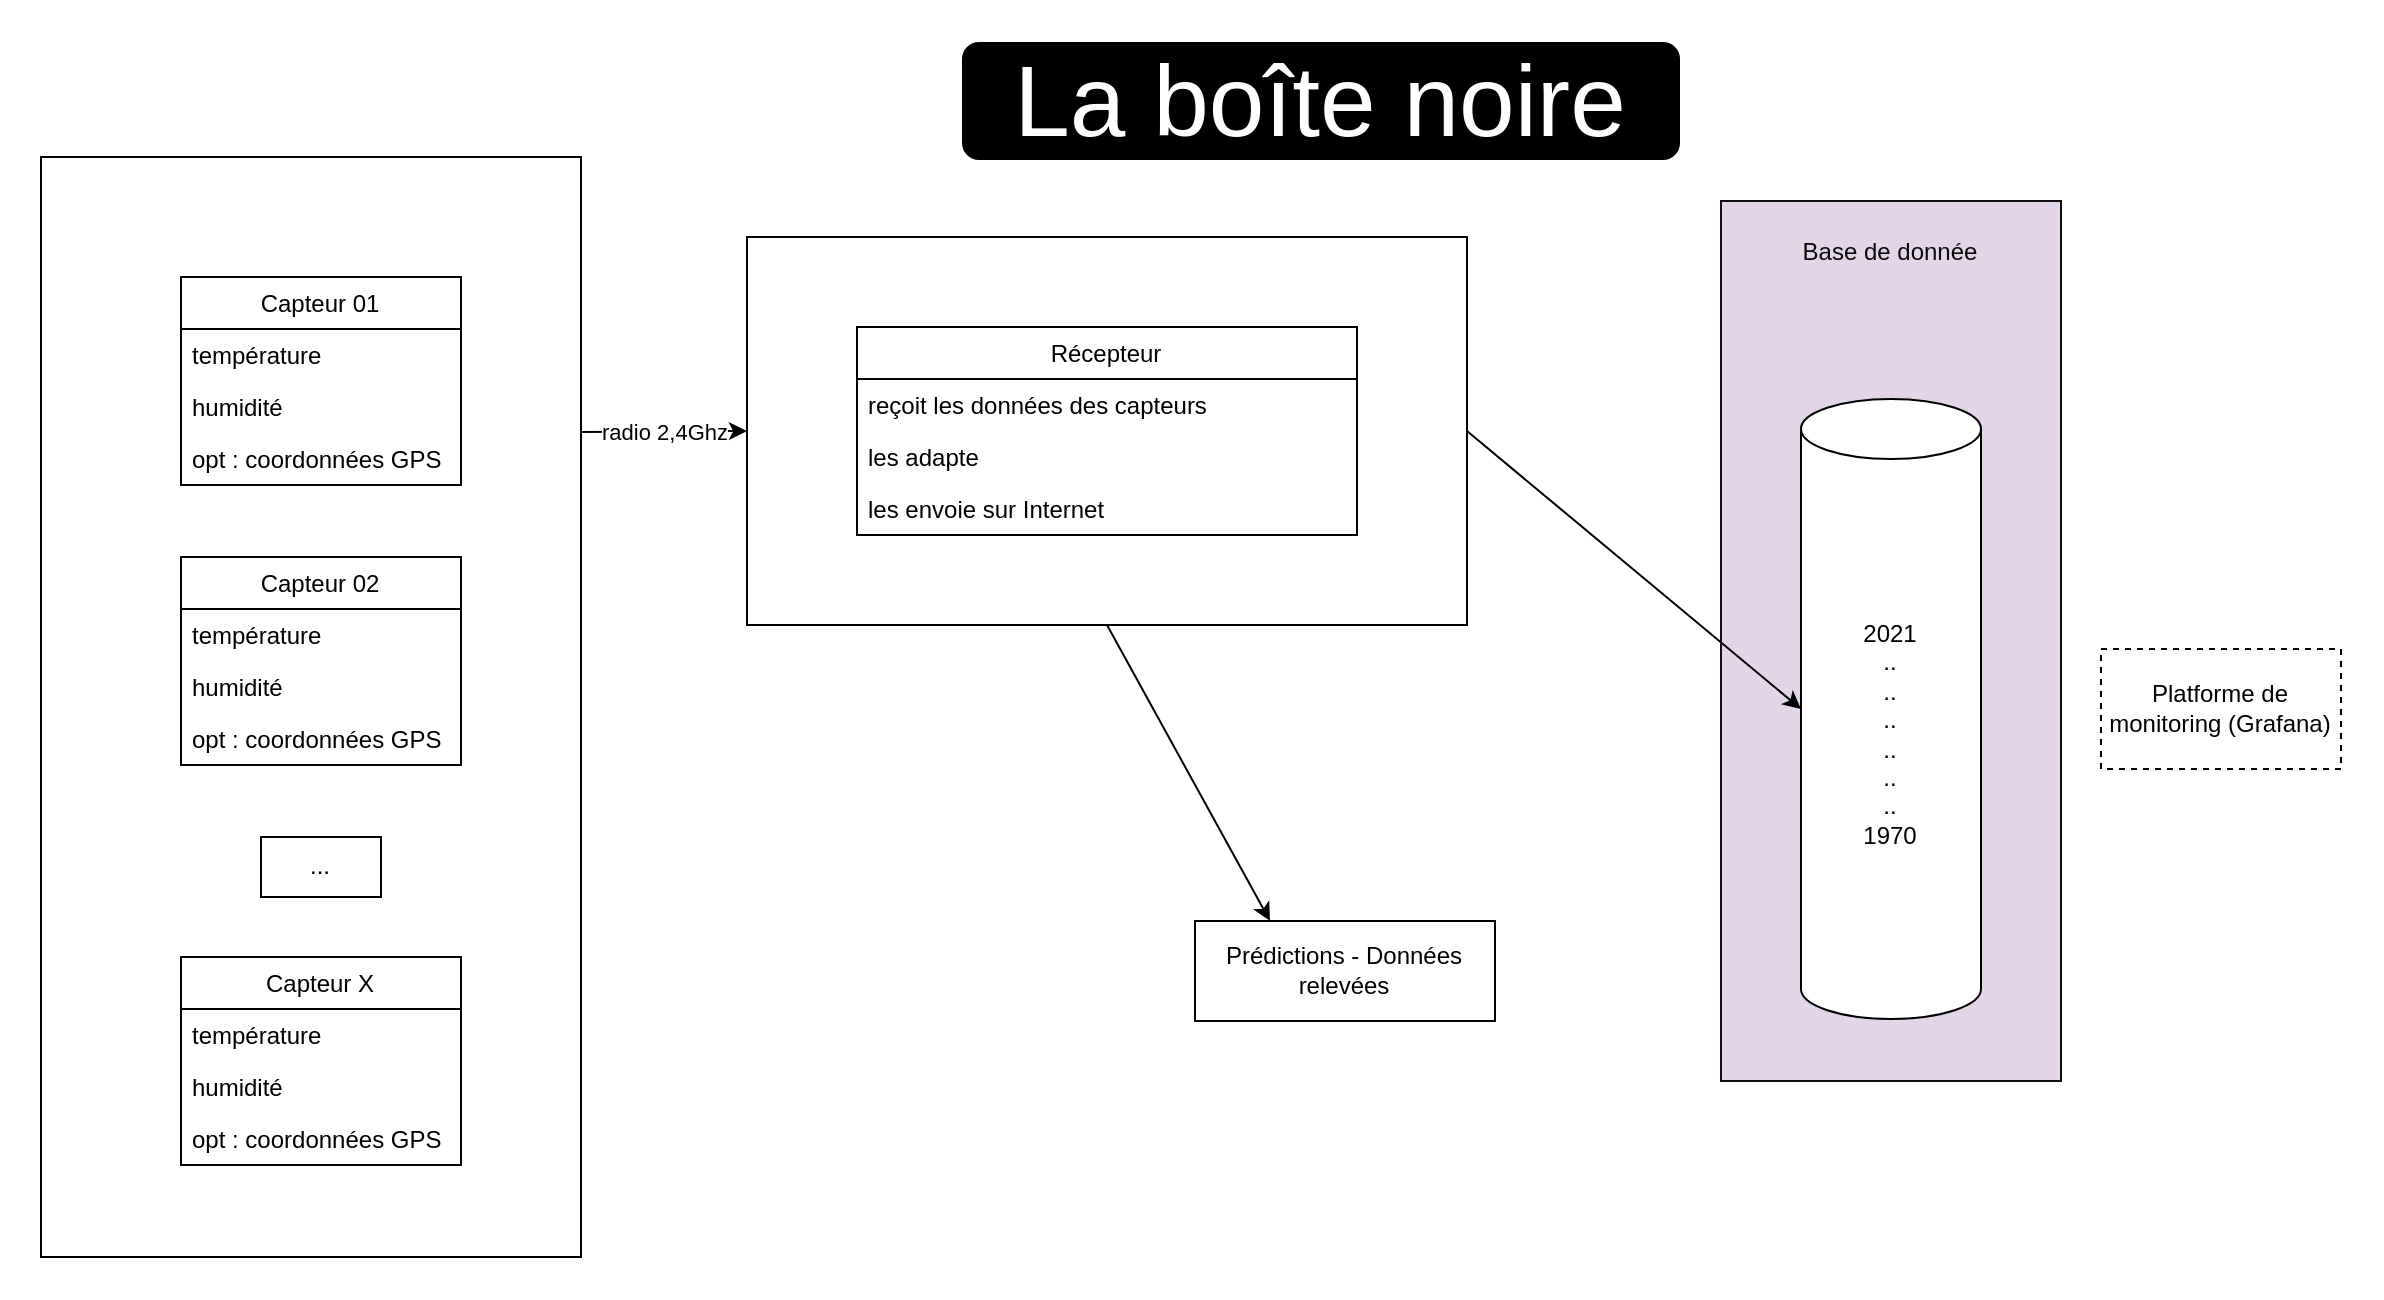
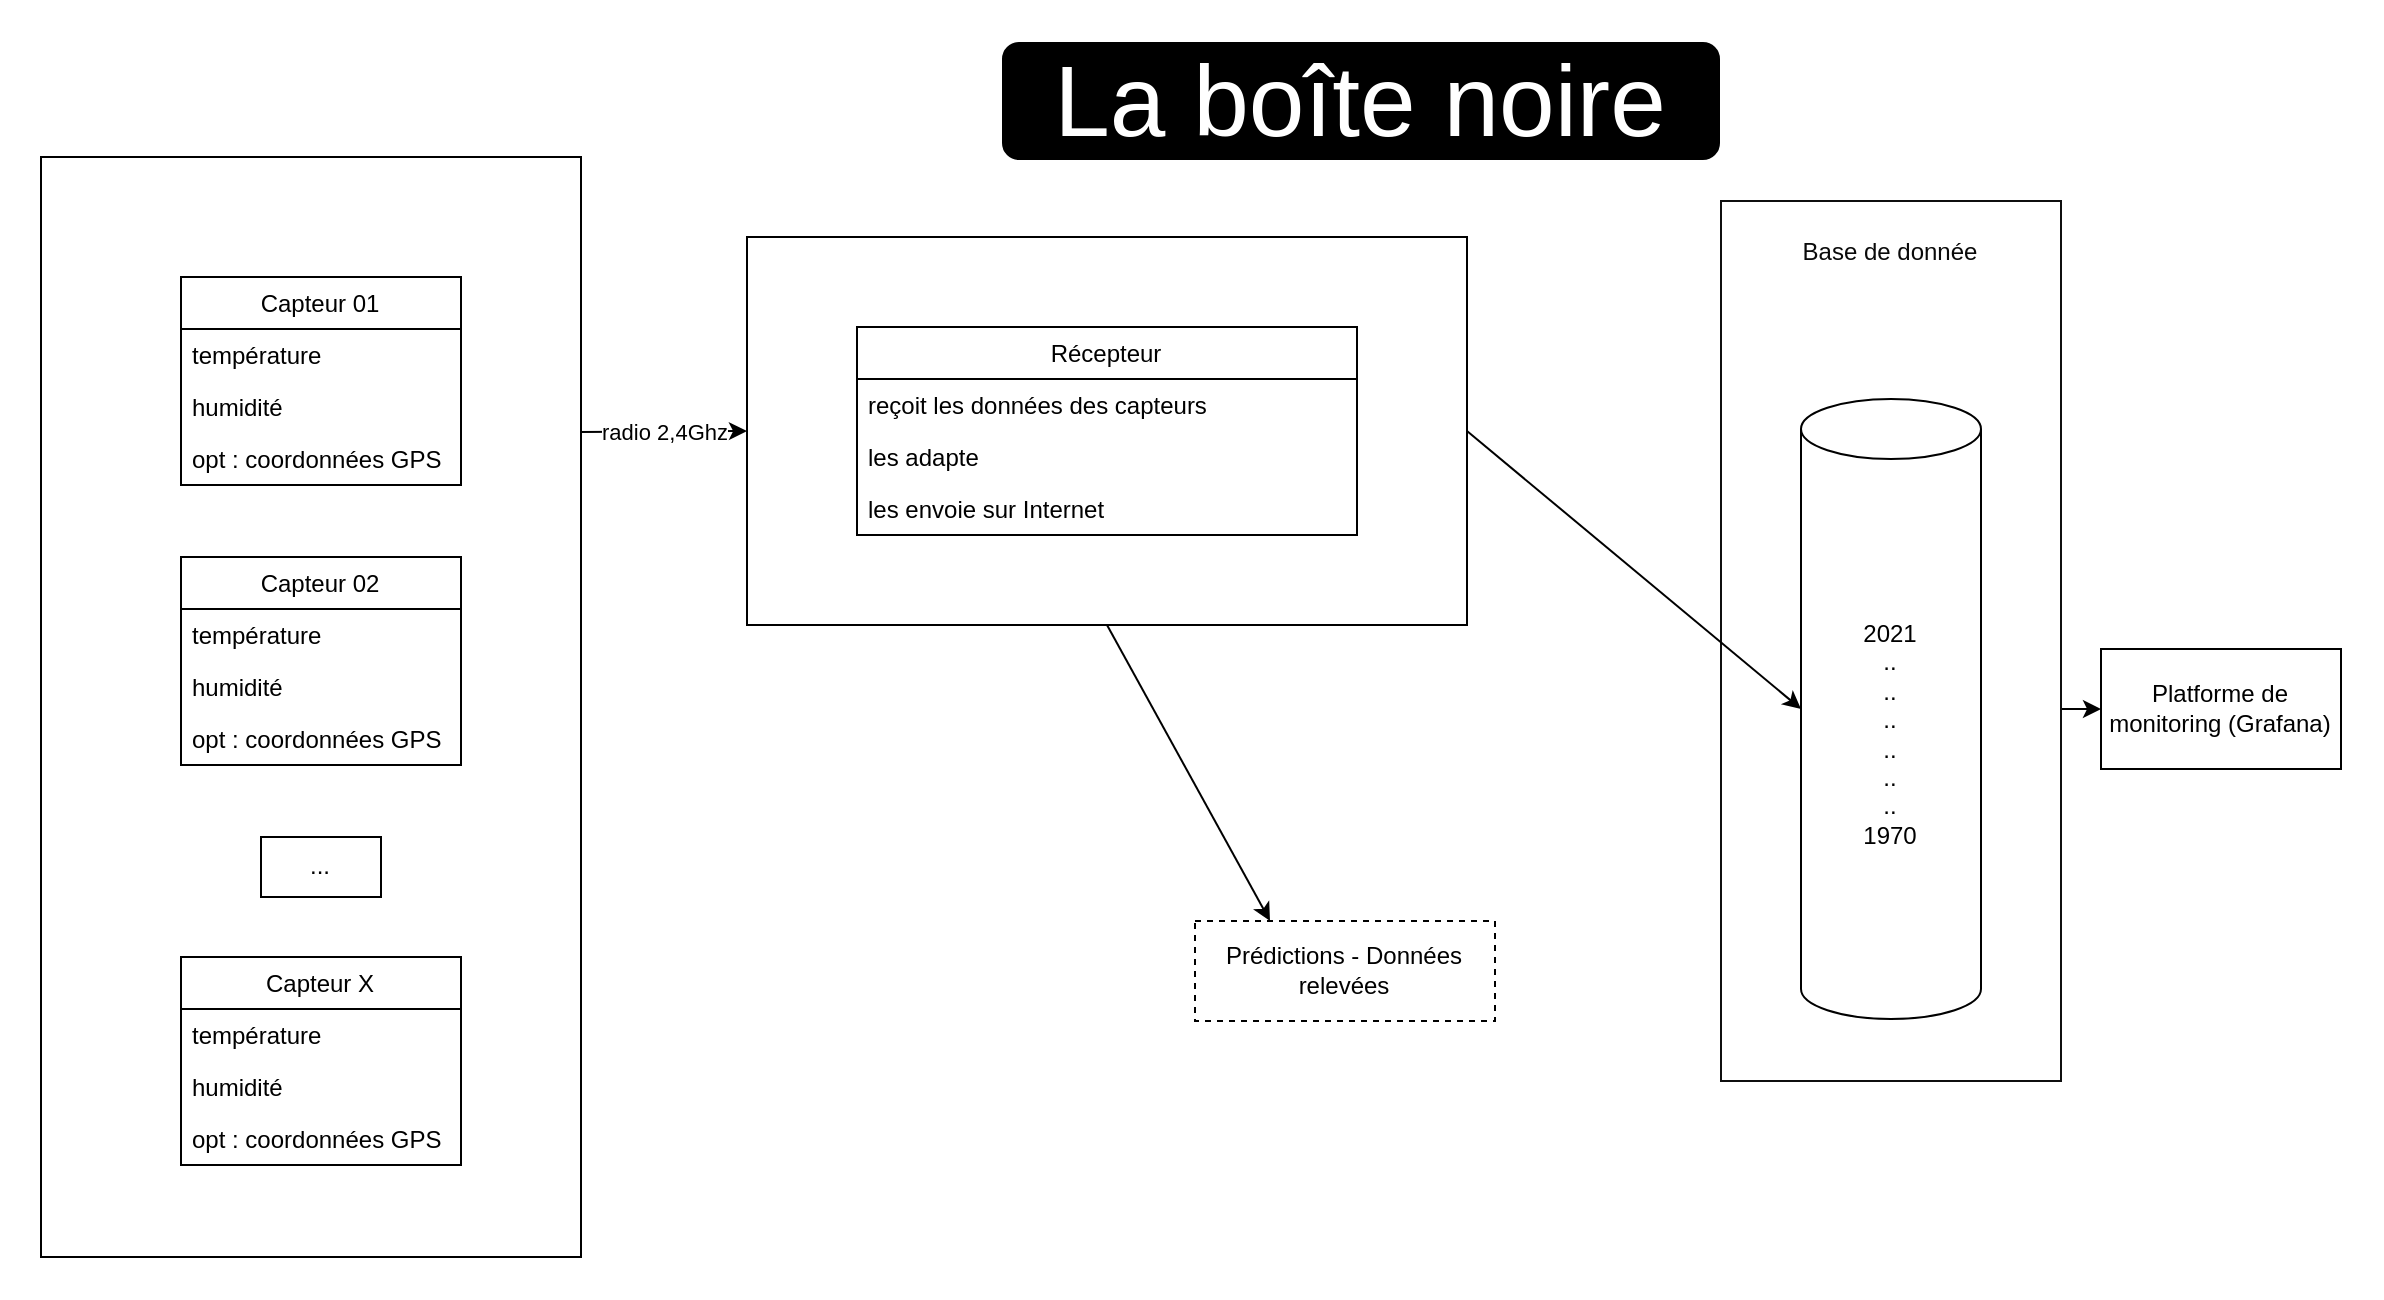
node "La boîte noire": moved (1321, 101) -> (1361, 101)
node "Base de donnée": fillcolor #e1d5e7 -> #ffffff
edge "2021 .. .. .. .. .. .. 1970" -> "Platforme de monitoring (Grafana)": added
node "Platforme de monitoring (Grafana)": style dashed -> solid
node "Prédictions - Données relevées": style solid -> dashed
